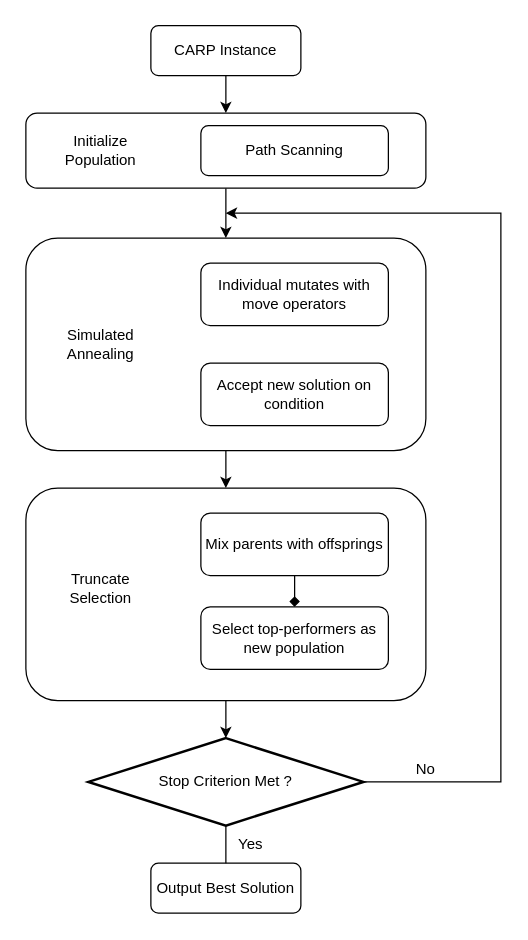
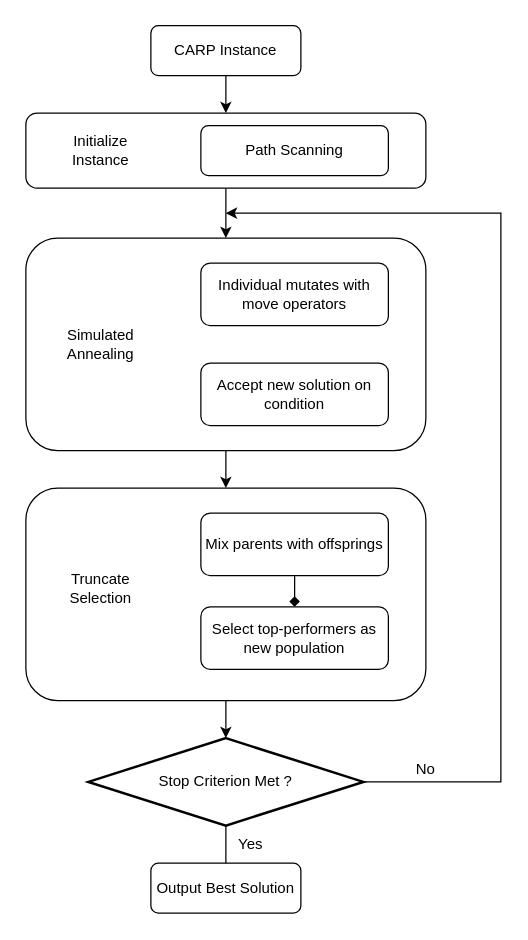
node "Initialize Population": label "Initialize Population" -> "Initialize Instance"
